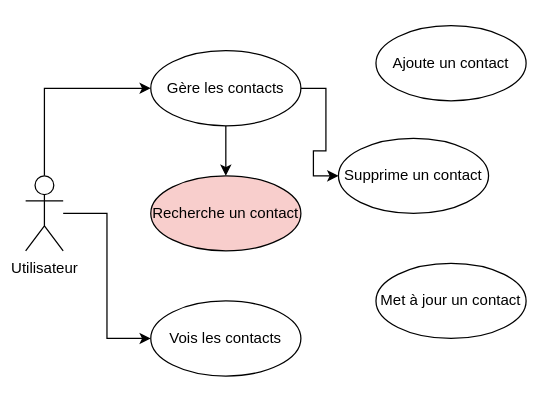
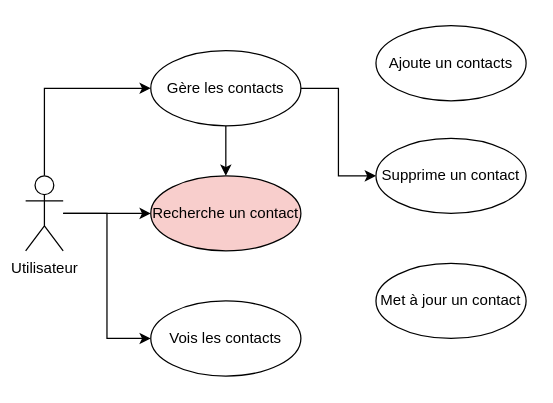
node "Ajoute un contact": label "Ajoute un contact" -> "Ajoute un contacts"
node "Supprime un contact": moved (413, 176) -> (451, 176)
edge "Utilisateur" -> "Recherche un contact": added
